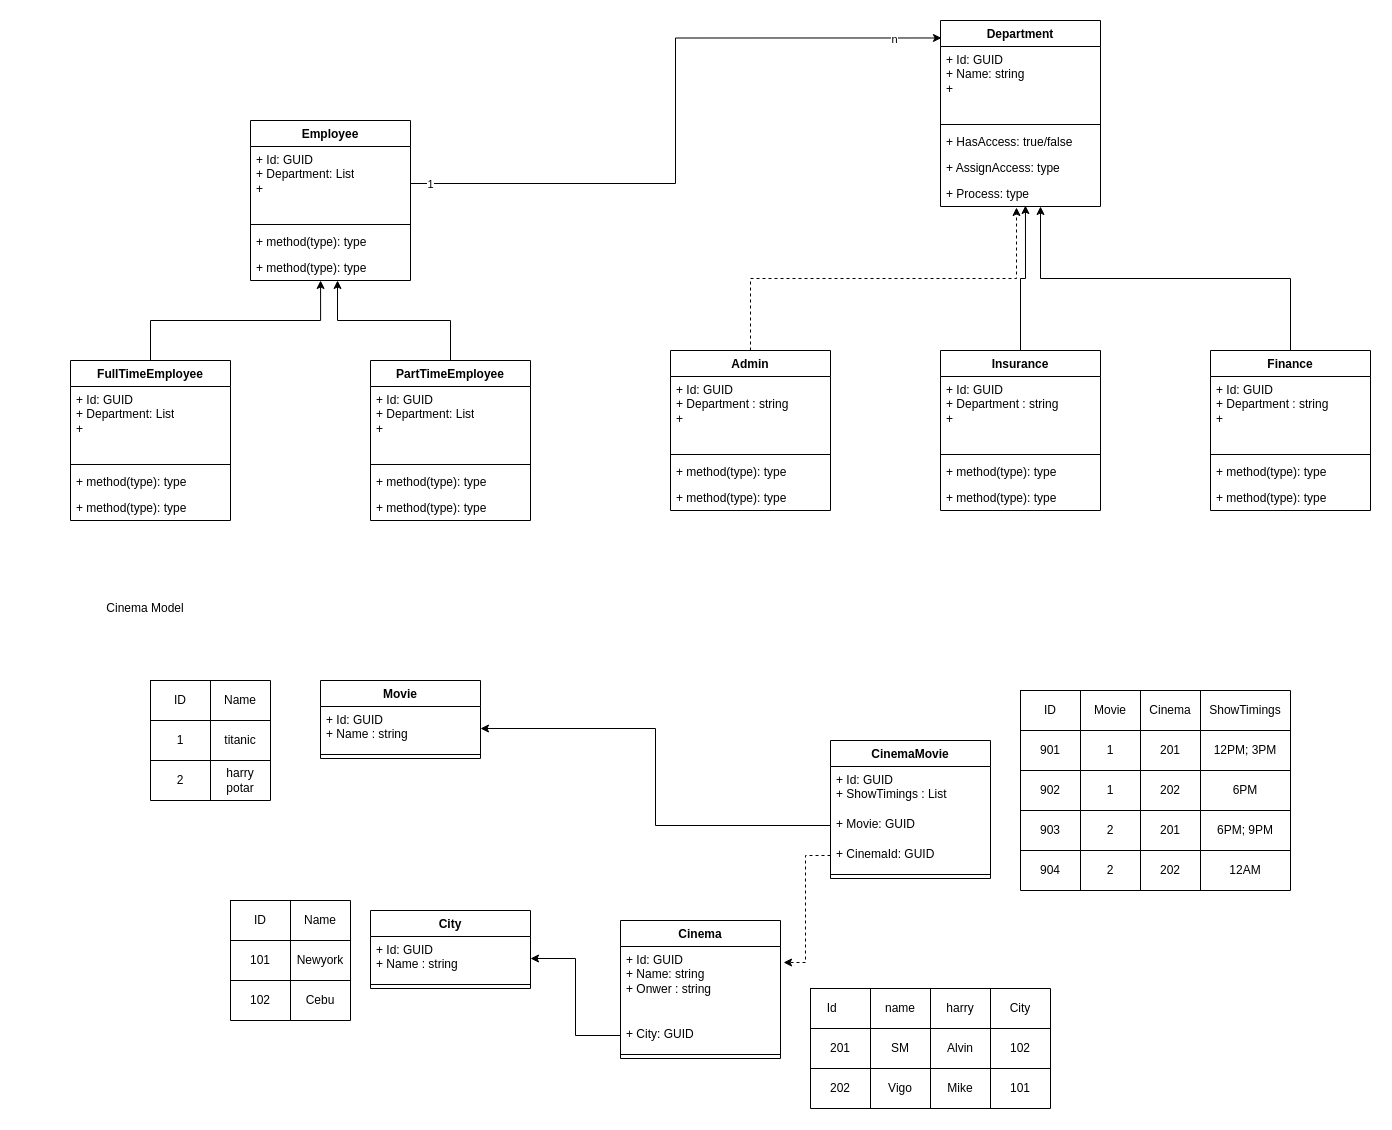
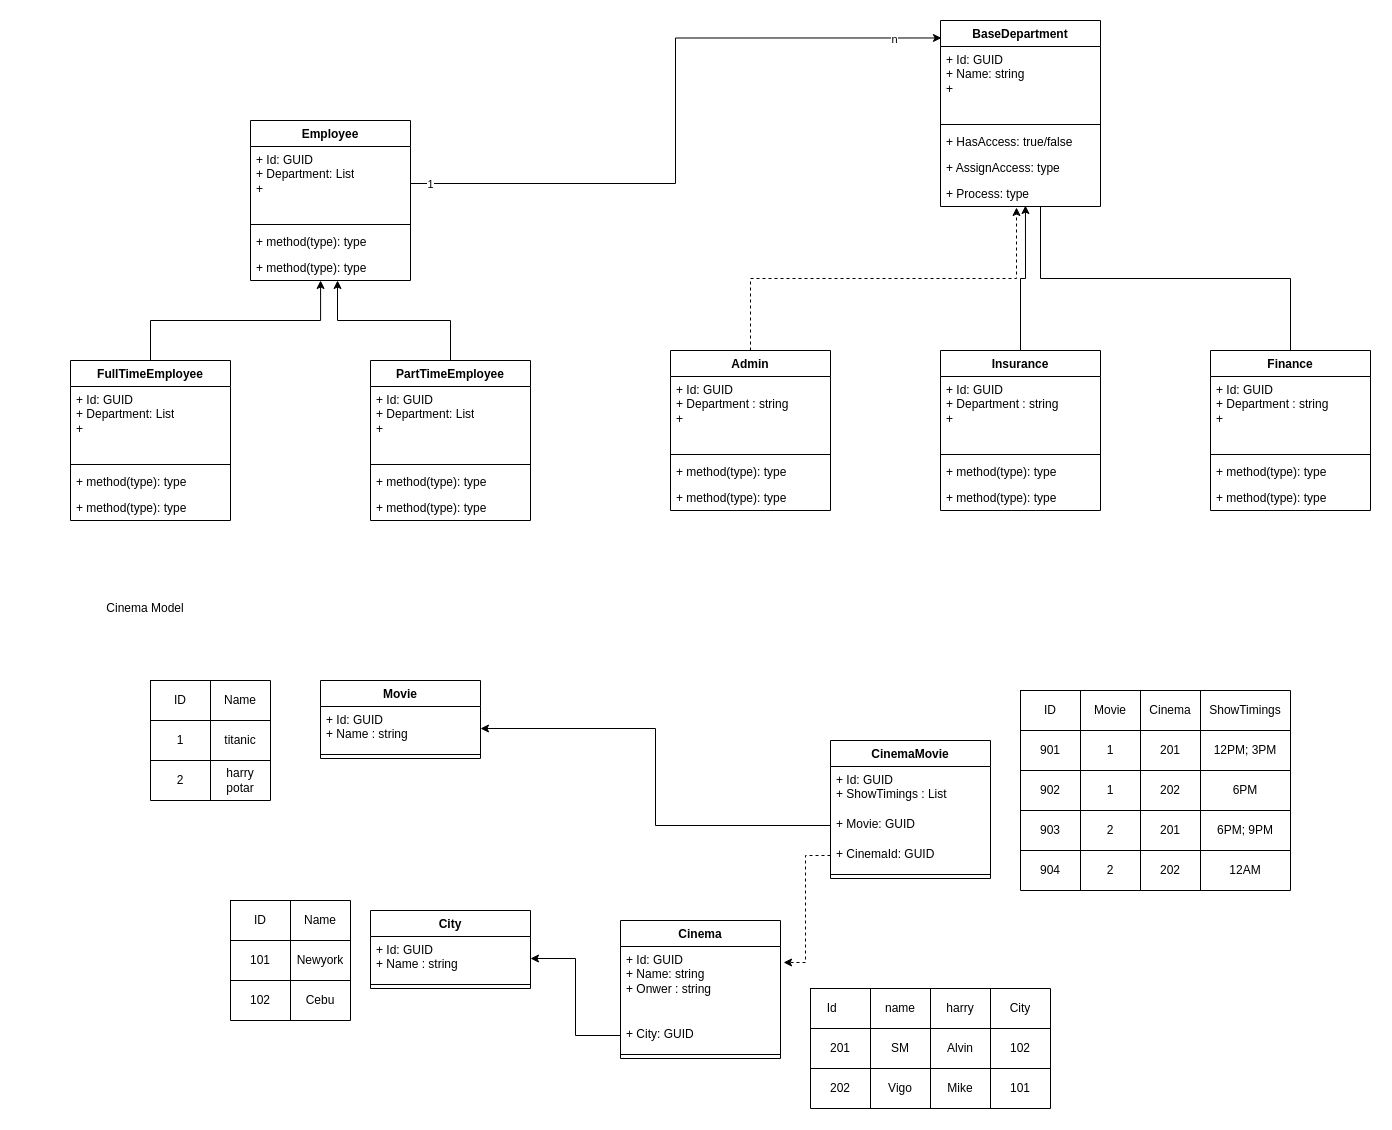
node "Department": label "Department" -> "BaseDepartment"
edge "Finance" -> "+ Process: type": arrowhead classic -> none
